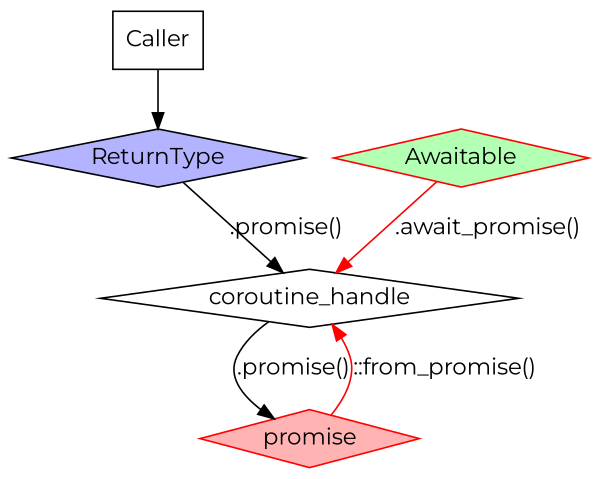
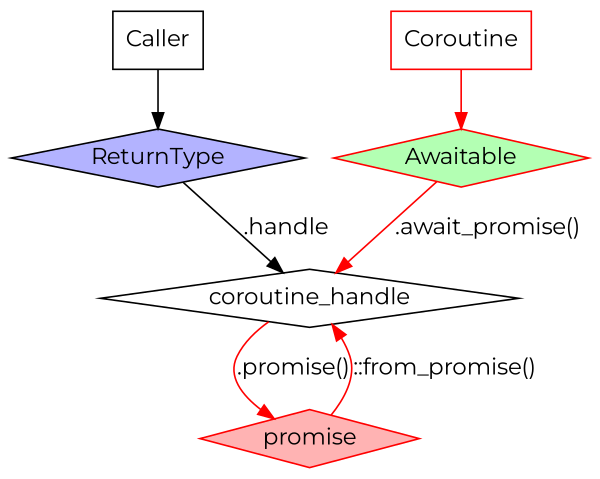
node "Coroutine": added
edge "ReturnType" -> "coroutine_handle": label ".promise()" -> ".handle"
edge "coroutine_handle" -> "promise": color black -> red
